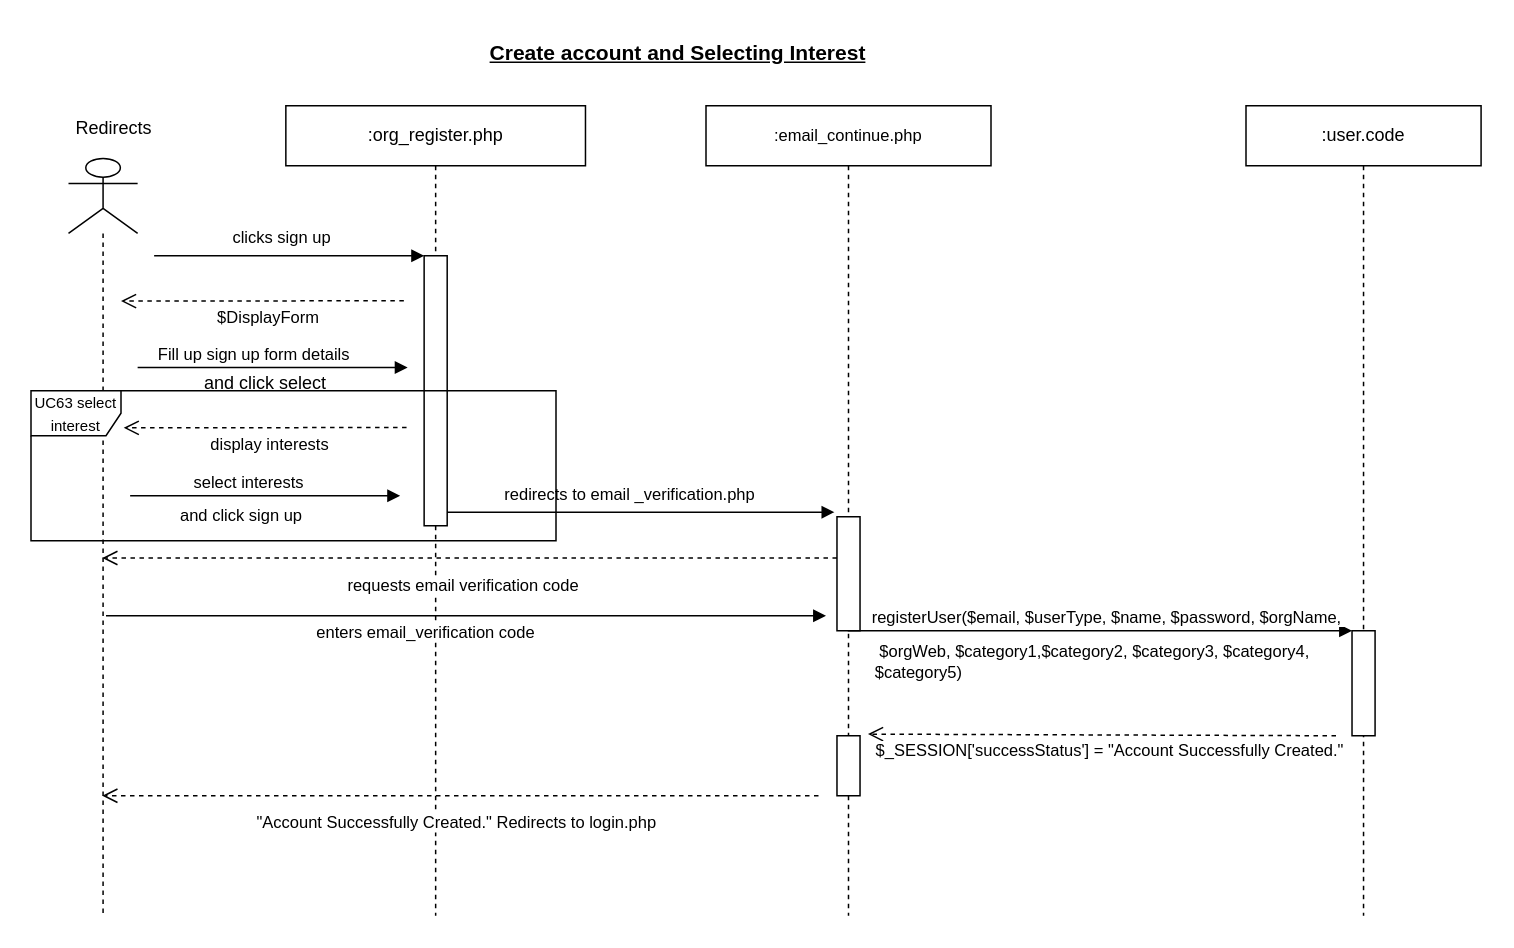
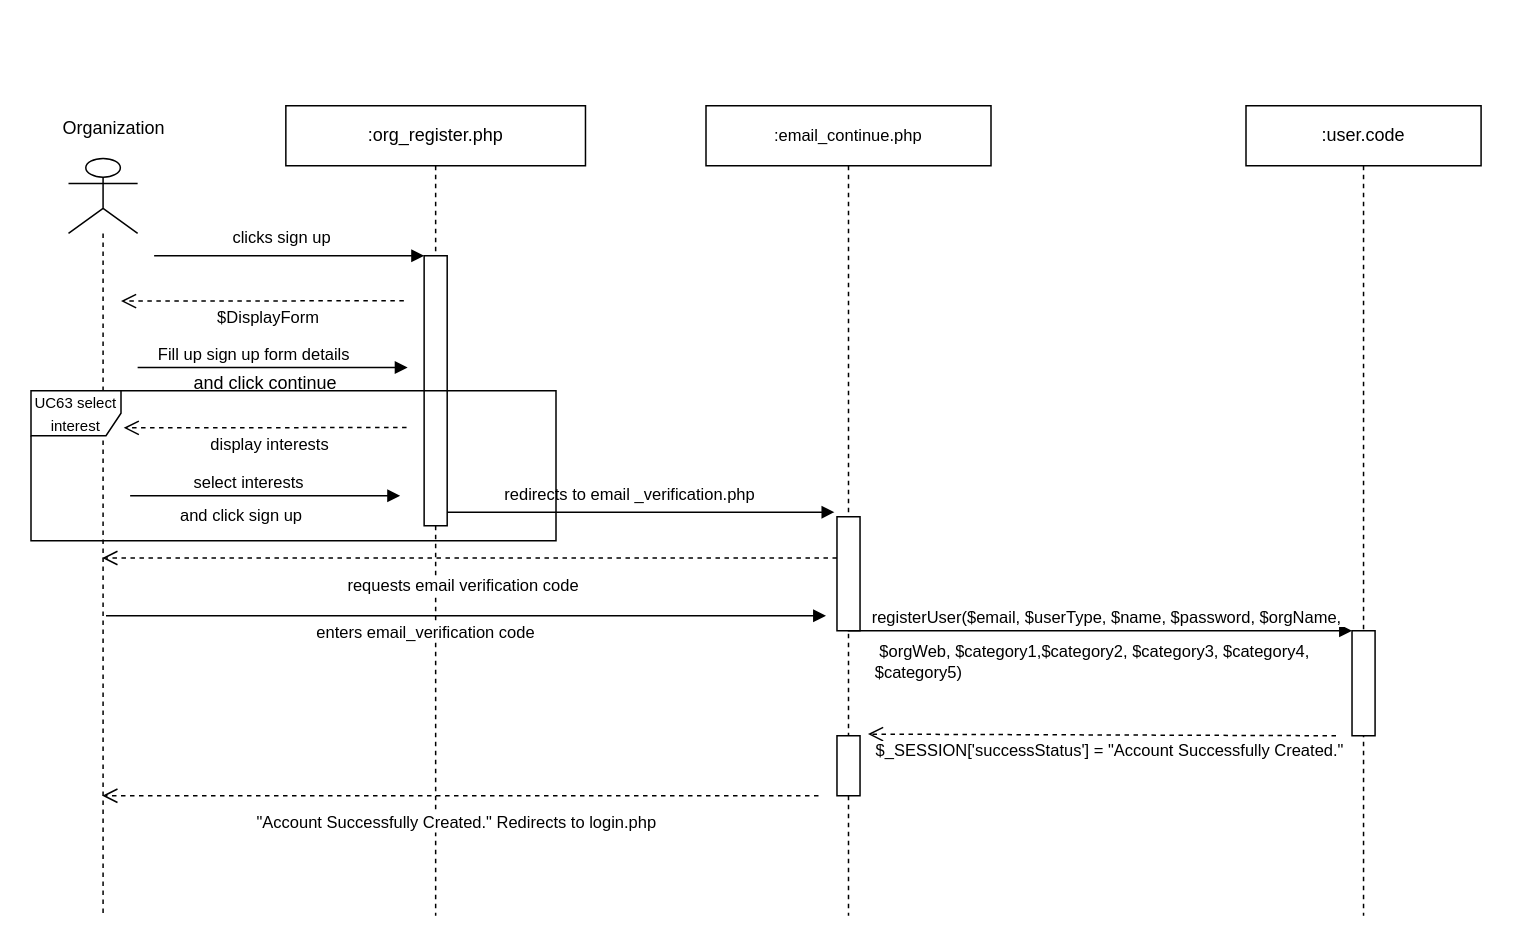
node "Create account and Selecting Interest": removed
node "Redirects": label "Redirects" -> "Organization"
node "and click select": label "and click select" -> "and click continue"
